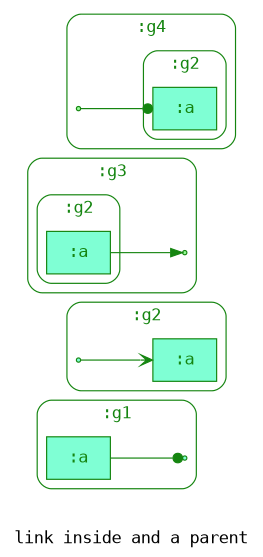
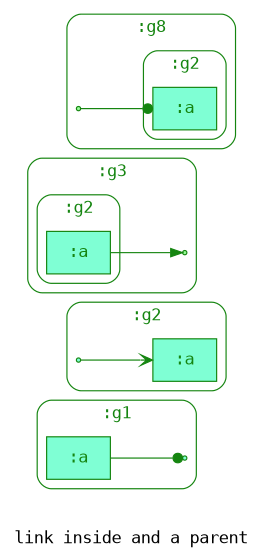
cluster ":g4": label ":g4" -> ":g8"
